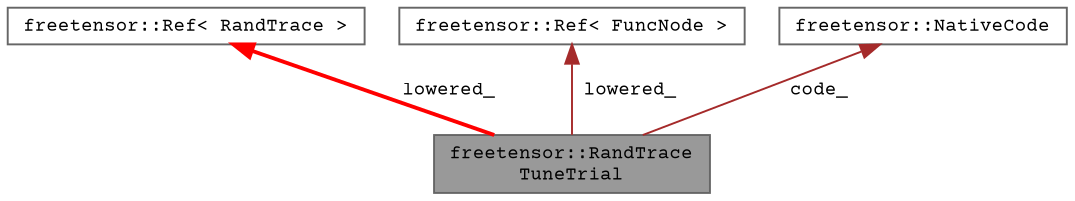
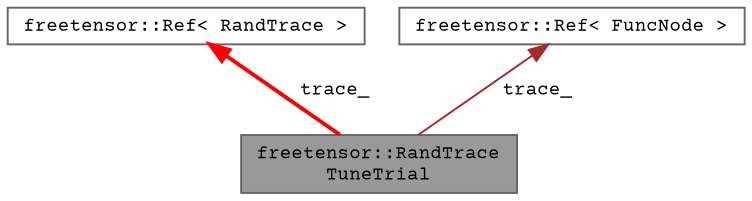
node "freetensor::NativeCode": removed
edge "freetensor::RandTrace TuneTrial" -> "freetensor::Ref< RandTrace >": label " lowered_" -> " trace_"
edge "freetensor::RandTrace TuneTrial" -> "freetensor::Ref< FuncNode >": label " lowered_" -> " trace_"
